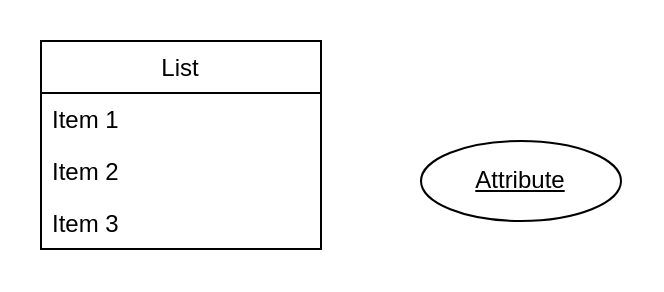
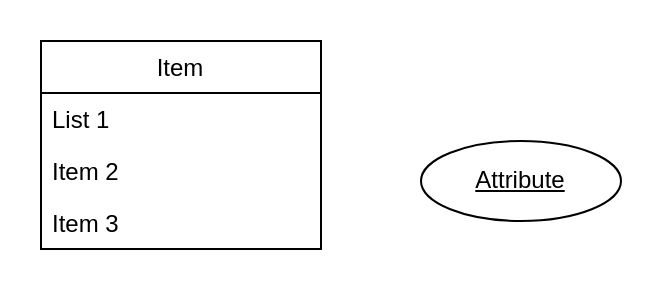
node "List": label "List" -> "Item"
node "Item 1": label "Item 1" -> "List 1"
